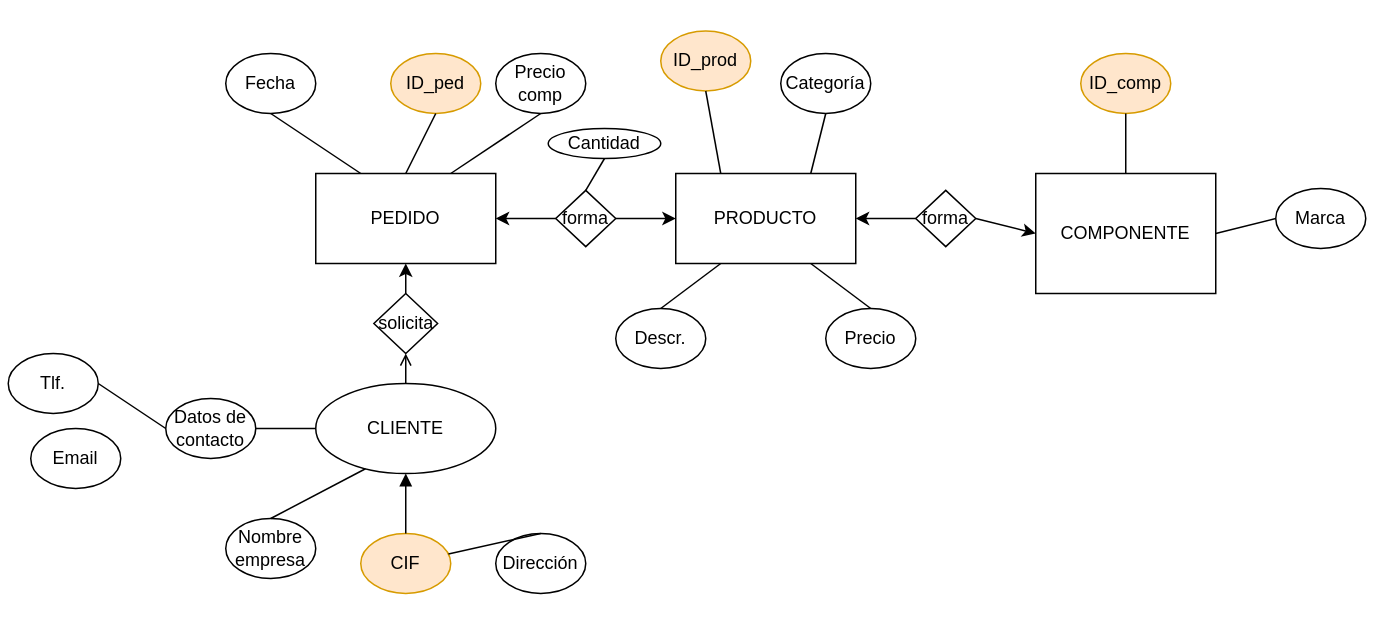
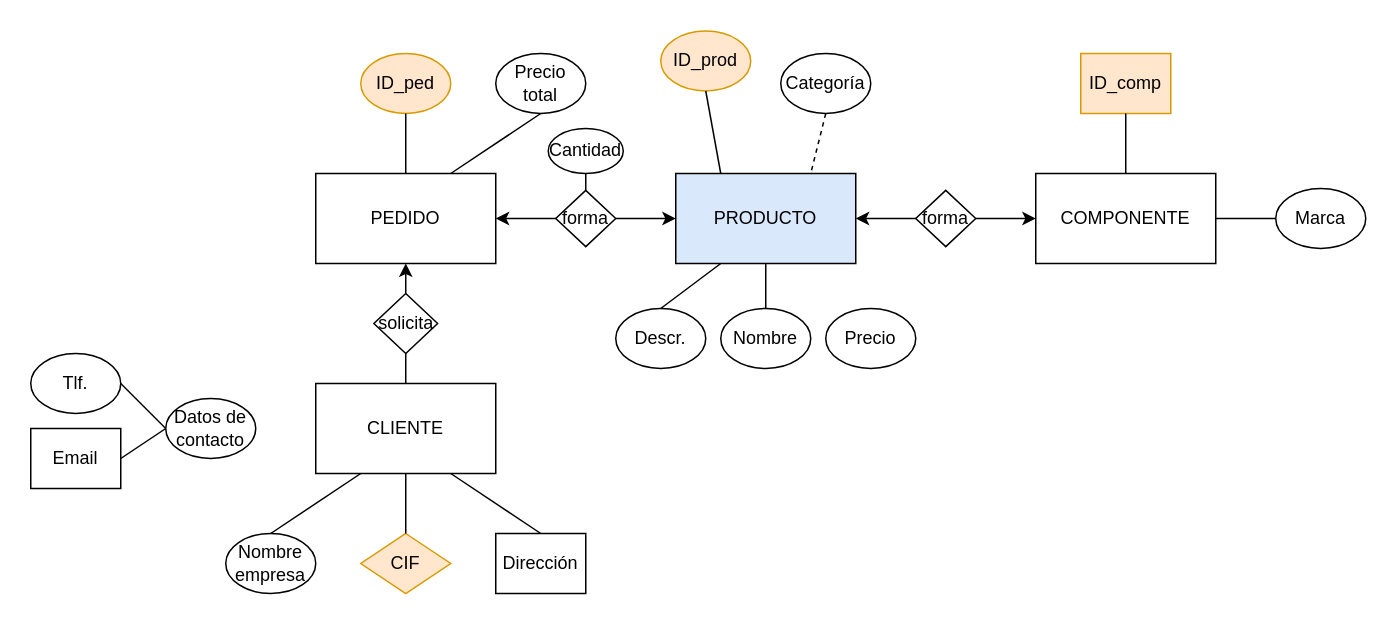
node "Fecha": removed
node "ID_ped": moved (436, 83) -> (406, 83)
node "Precio comp": label "Precio comp" -> "Precio total"
node "ID_comp": shape ellipse -> rectangle
edge "Fecha" -- "PEDIDO": removed
node "Cantidad": size 113x30 -> 75x45
edge "Categoría" -- "PRODUCTO": style solid -> dashed
node "PRODUCTO": fillcolor #ffffff -> #dae8fc
node "COMPONENTE": size 180x120 -> 180x90
edge "PRODUCTO" -- "Nombre": added
edge "PRODUCTO" -- "Precio": removed
node "Nombre": added
edge "CLIENTE" -> "solicita": arrowhead open -> none
node "Tlf.": moved (53, 383) -> (76, 383)
edge "Datos de contacto" -- "CLIENTE": removed
node "CLIENTE": shape ellipse -> rectangle
edge "Datos de contacto" -- "Email": added
node "Email": shape ellipse -> rectangle
edge "CIF" -> "CLIENTE": arrowhead block -> none
edge "CIF" -- "Dirección": now "CLIENTE" -- "Dirección"
node "Nombre empresa": moved (271, 548) -> (271, 563)
node "CIF": shape ellipse -> diamond
node "Dirección": shape ellipse -> rectangle
